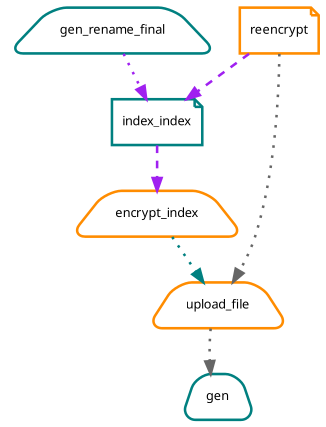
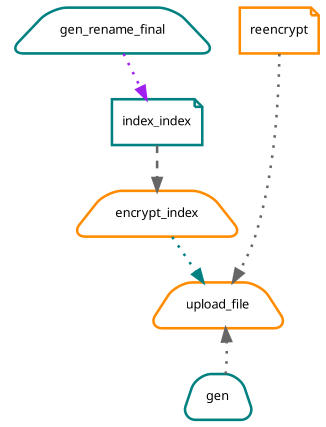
edge "reencrypt" -> "index_index": removed
edge "index_index" -> "encrypt_index": color purple -> gray40
edge "upload_file" -> "gen": reversed
